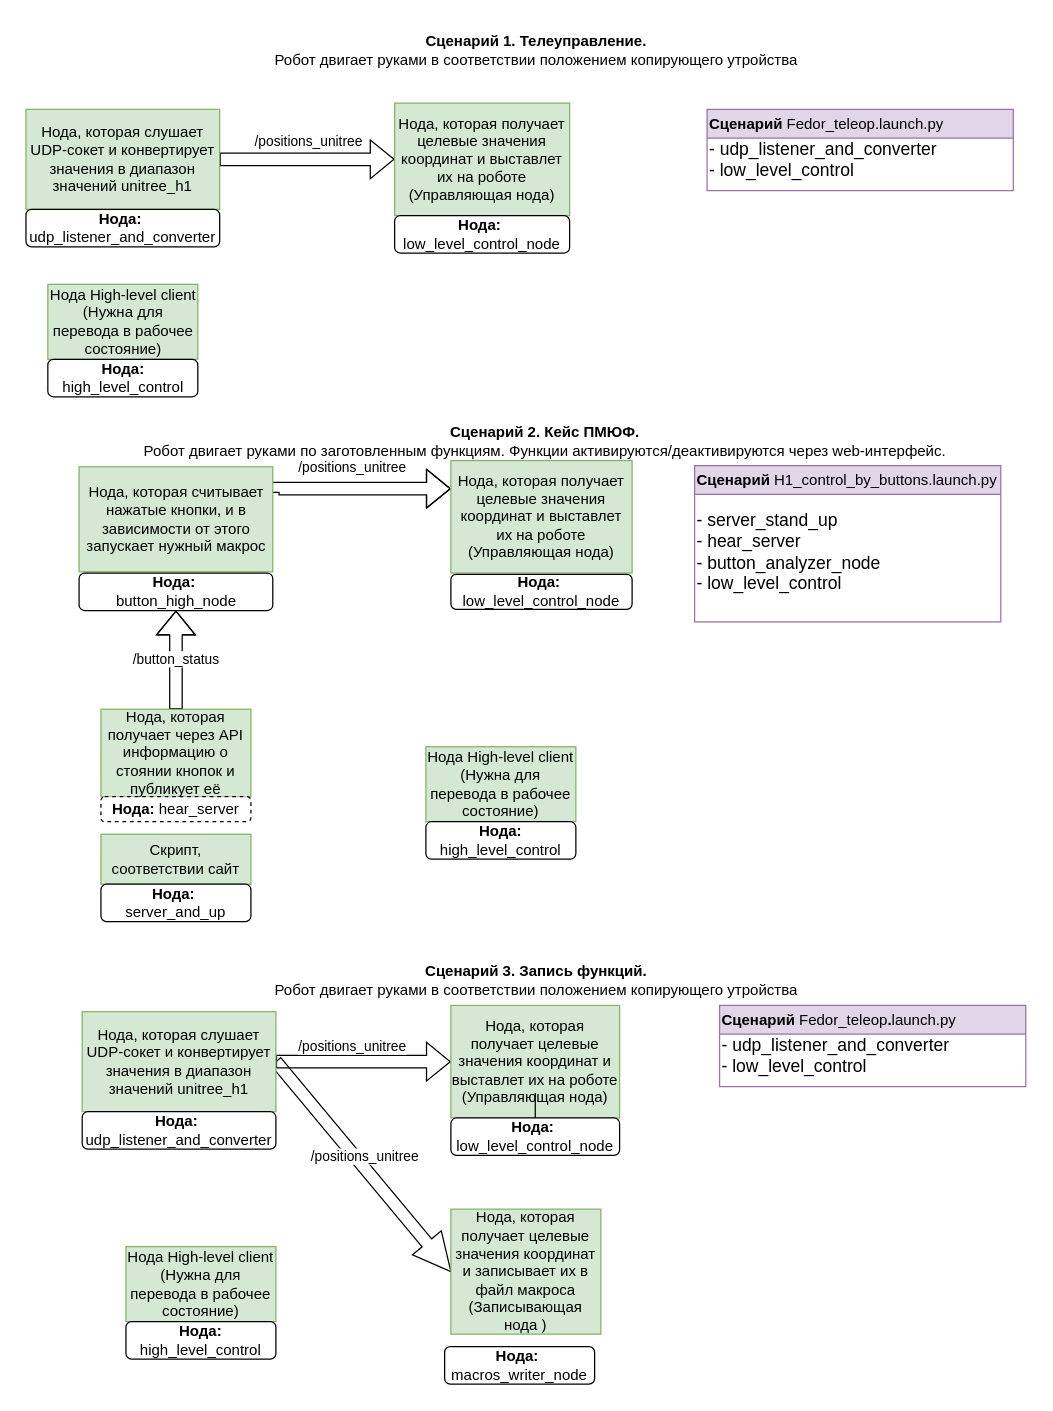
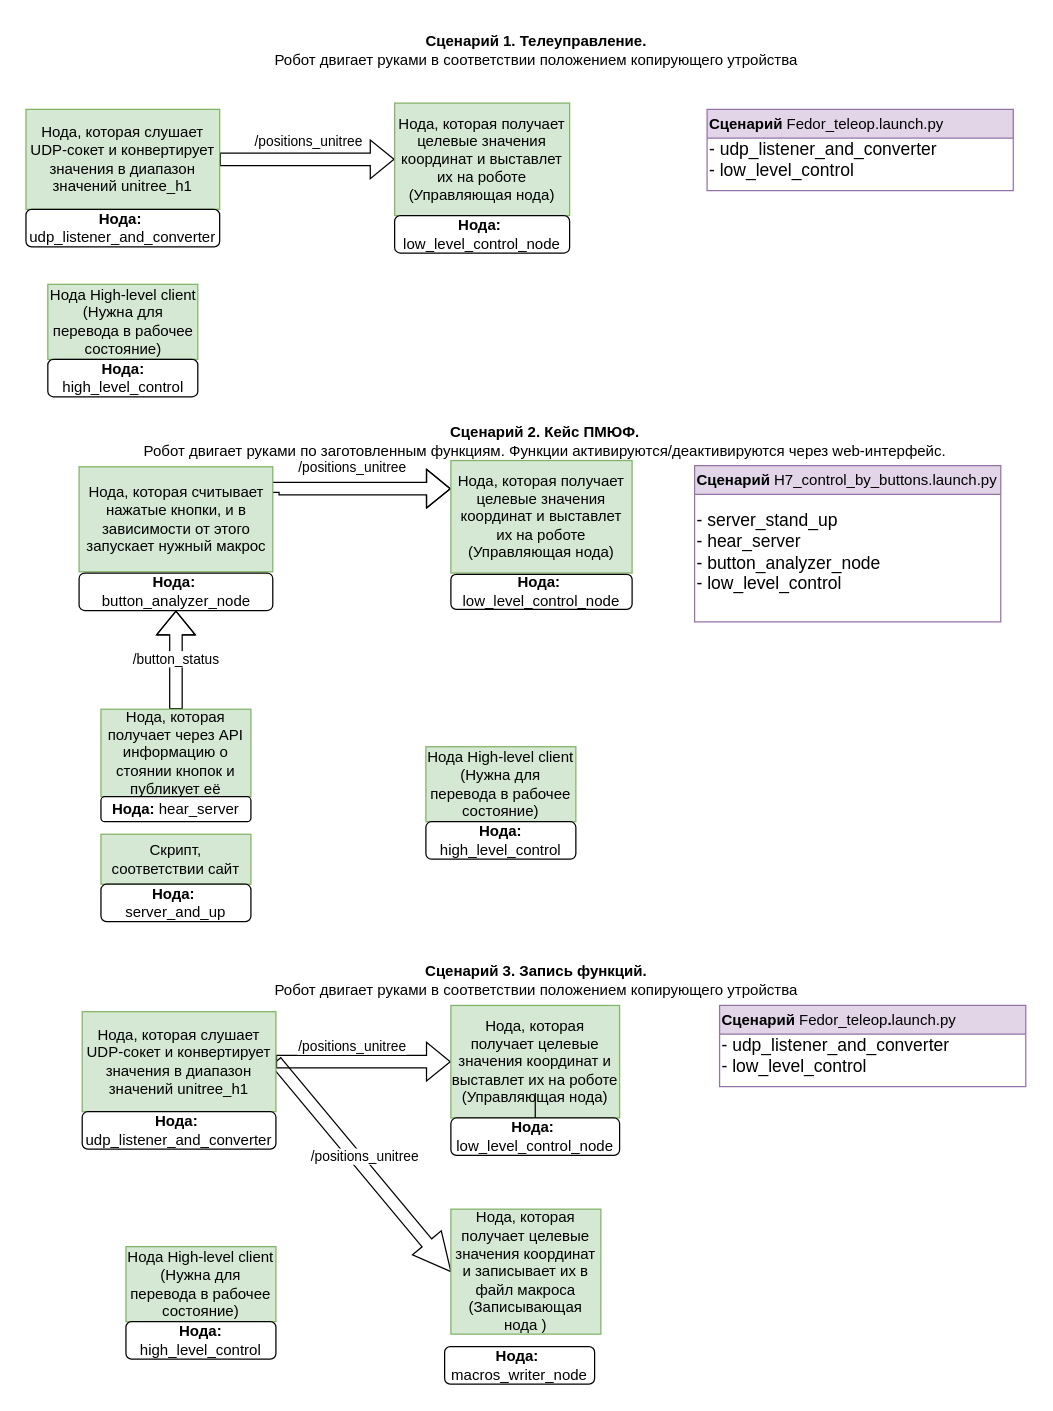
node "Сценарий H1_control_by_buttons.launch.py": label "Сценарий H1_control_by_buttons.launch.py" -> "Сценарий H7_control_by_buttons.launch.py"
node "Нода: button_high_node": label "Нода: button_high_node" -> "Нода: button_analyzer_node"
node "Нода: hear_server": style dashed -> solid
